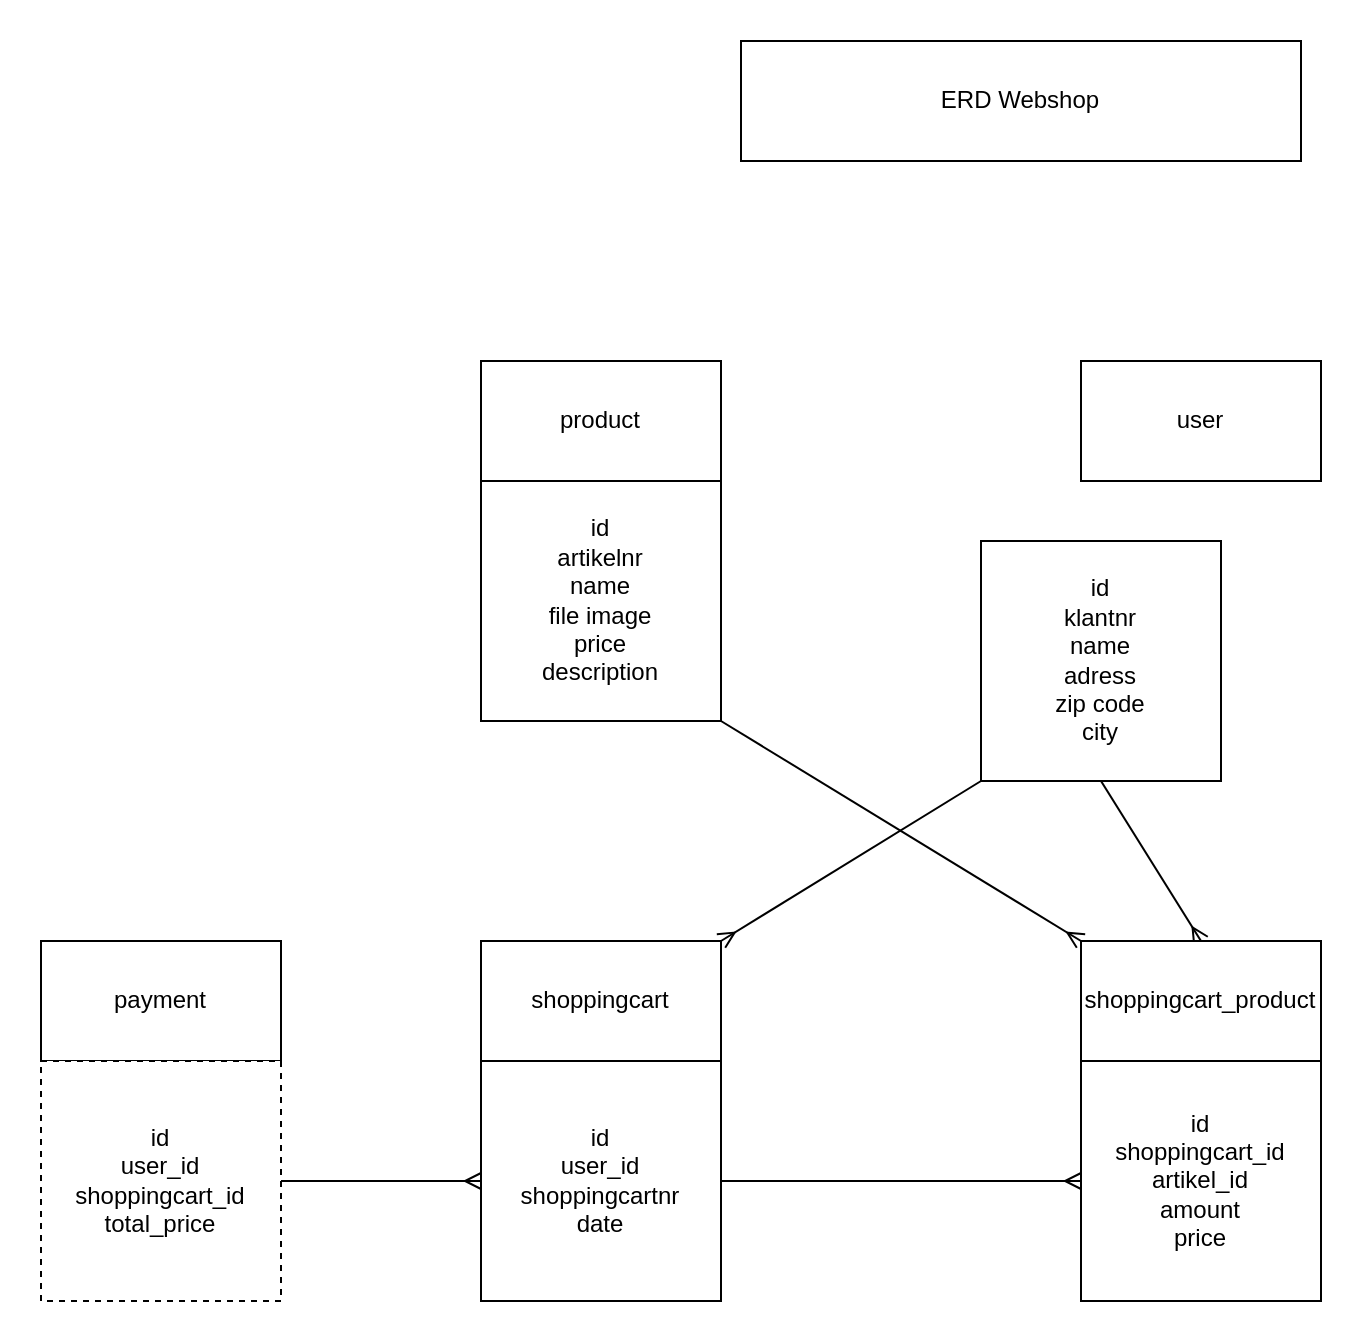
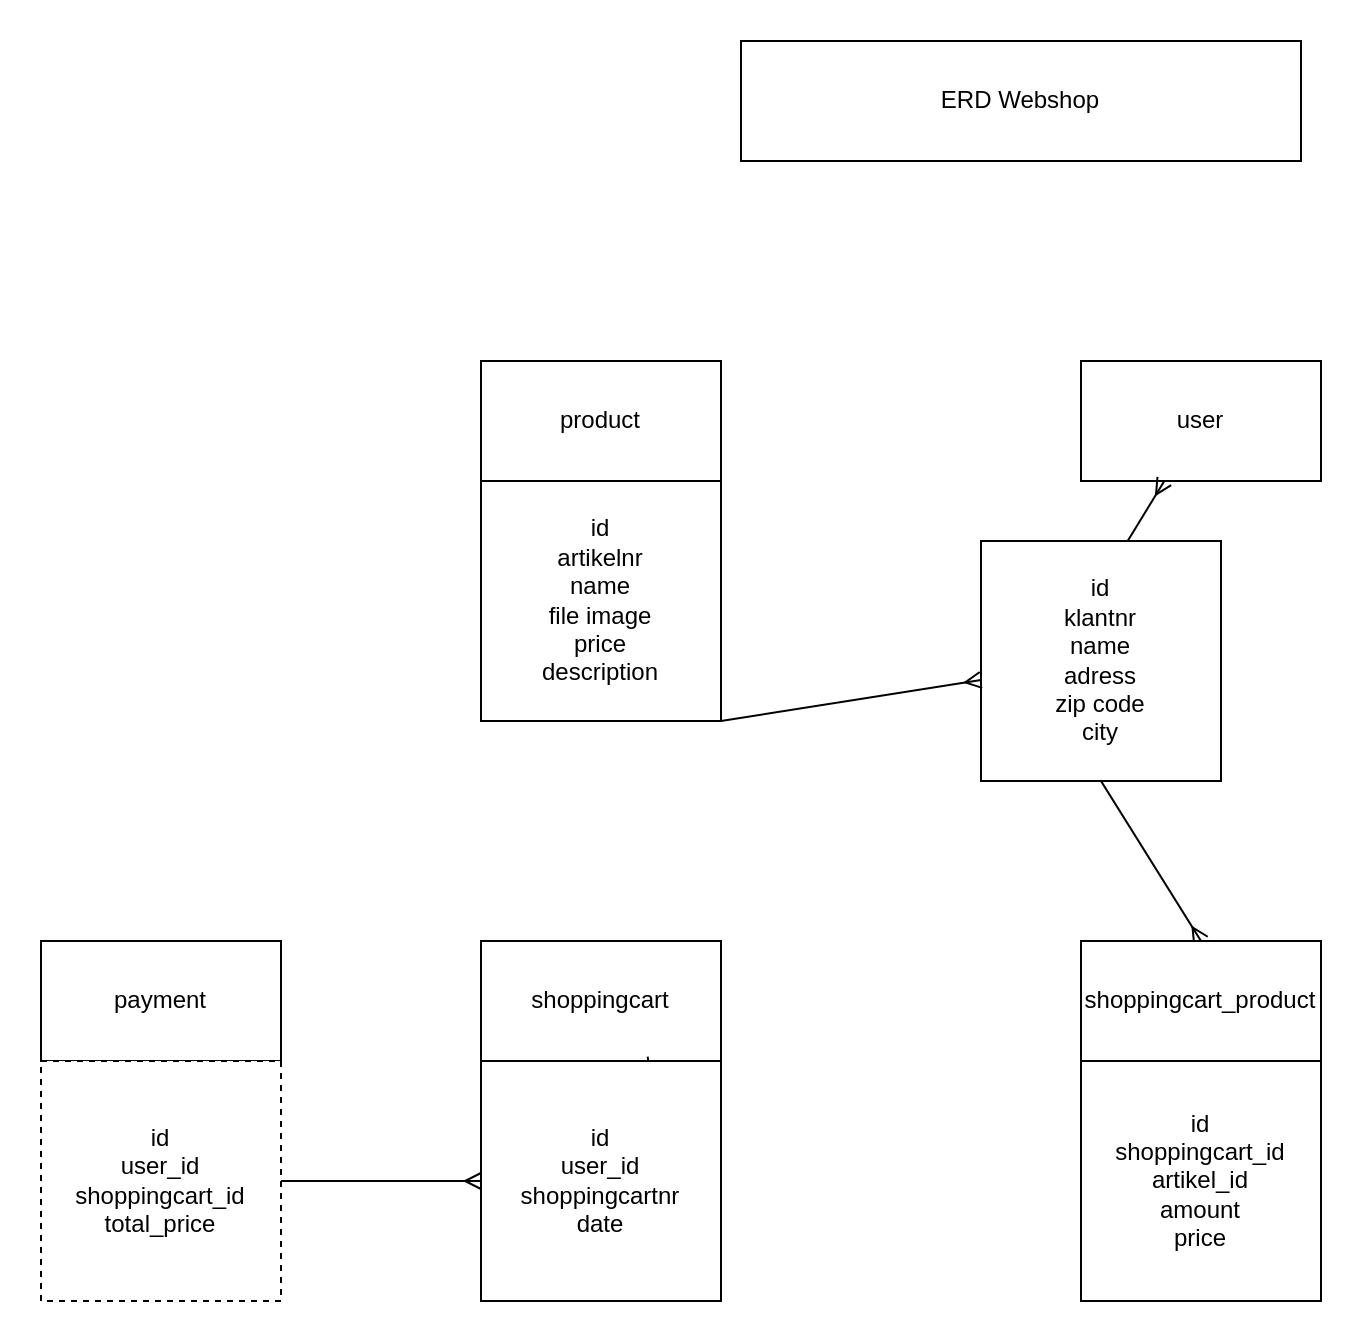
edge "id klantnr name adress zip code city" -> "shoppingcart": now "id klantnr name adress zip code city" -> "user"
edge "id artikelnr name file image price description" -> "shoppingcart_product": now "id artikelnr name file image price description" -> "id klantnr name adress zip code city"
edge "id user_id shoppingcartnr date" -> "id shoppingcart_id artikel_id amount price": now "id user_id shoppingcartnr date" -> "shoppingcart"
